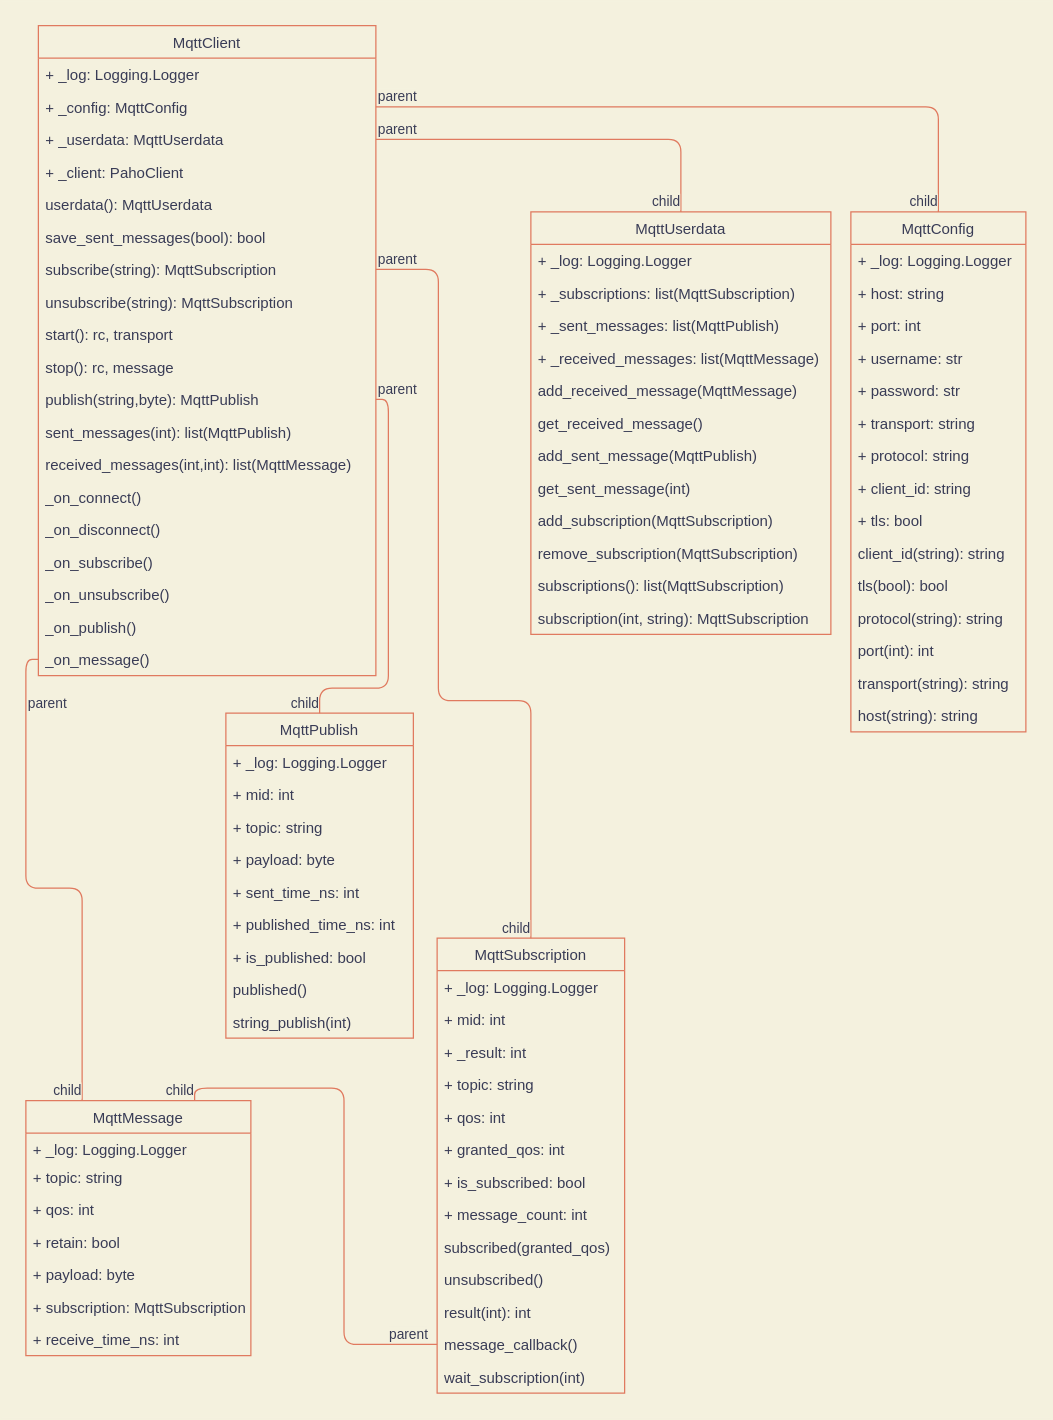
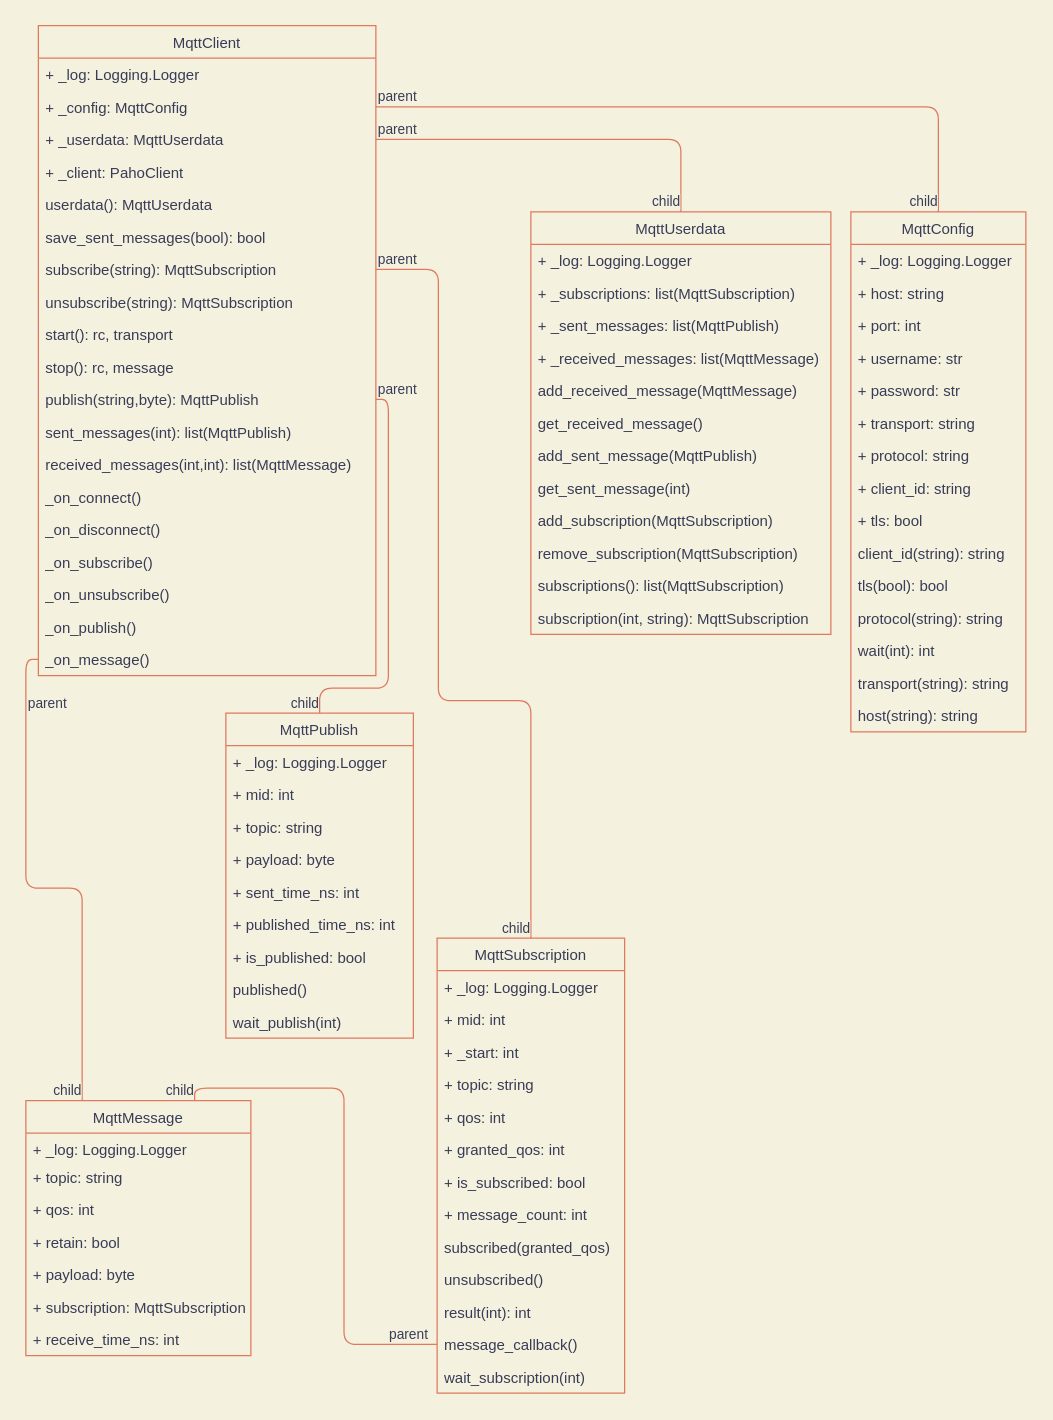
node "port(int): int": label "port(int): int" -> "wait(int): int"
node "string_publish(int)": label "string_publish(int)" -> "wait_publish(int)"
node "+ _result: int": label "+ _result: int" -> "+ _start: int"
